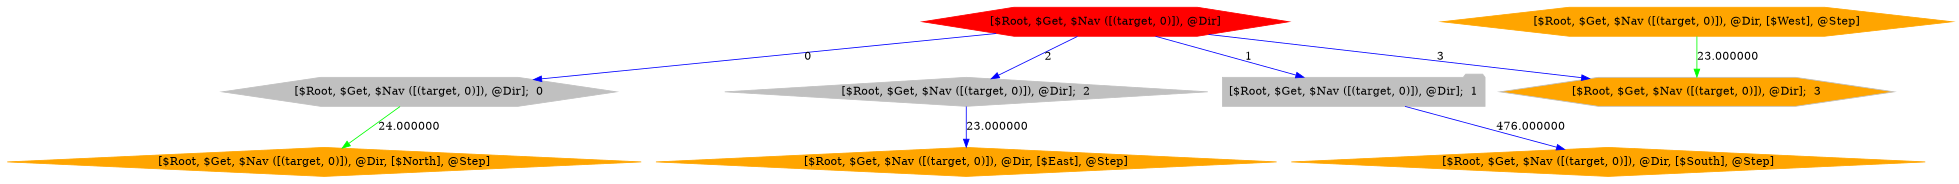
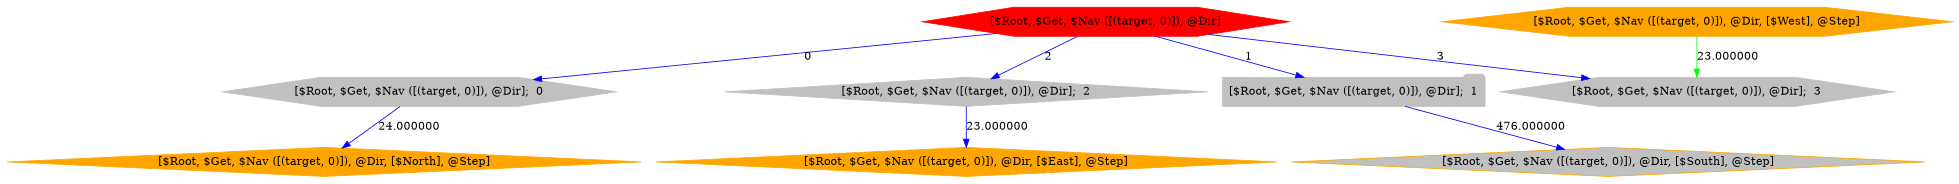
node "[$Root, $Get, $Nav ([(target, 0)]), @Dir];  3": fillcolor orange -> gray
edge "[$Root, $Get, $Nav ([(target, 0)]), @Dir];  0" -> "[$Root, $Get, $Nav ([(target, 0)]), @Dir, [$North], @Step]": color green -> blue
node "[$Root, $Get, $Nav ([(target, 0)]), @Dir, [$South], @Step]": fillcolor orange -> gray
